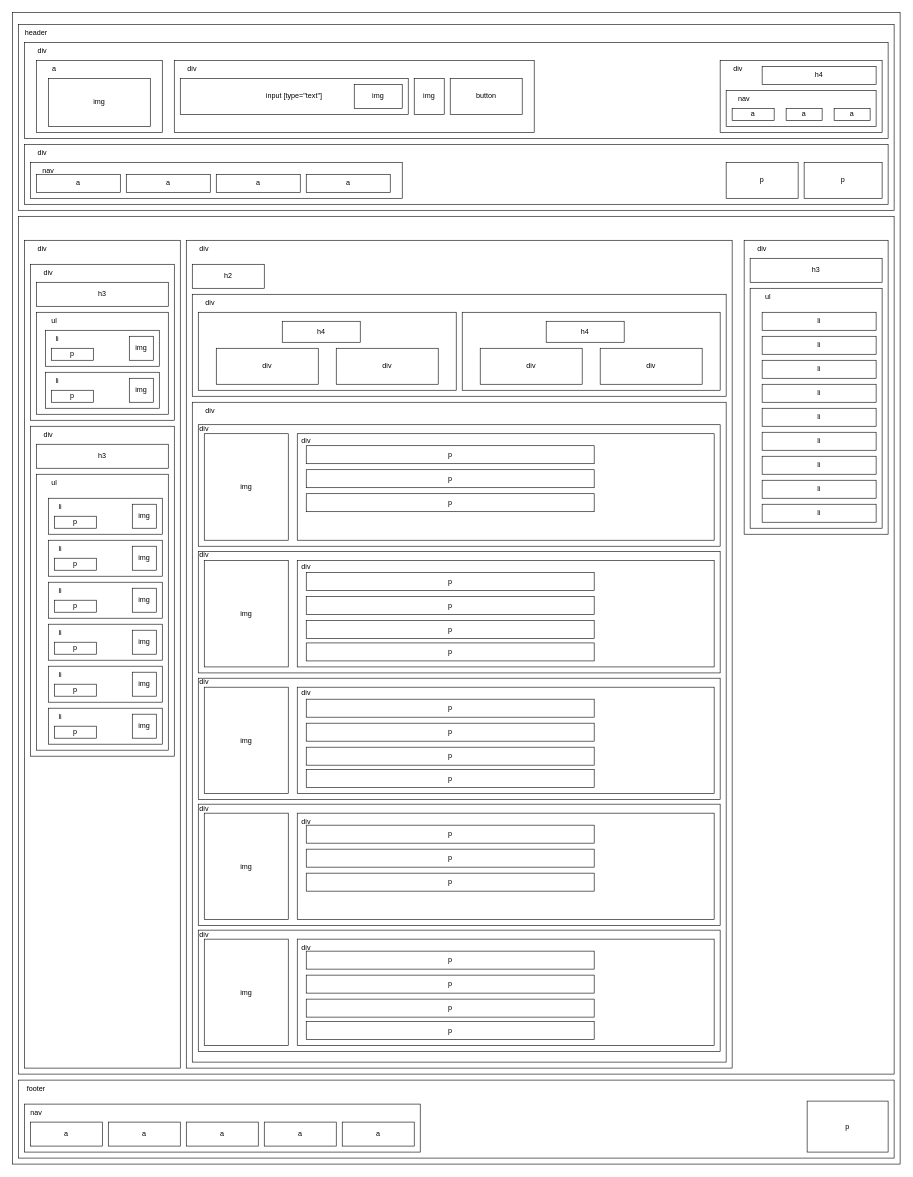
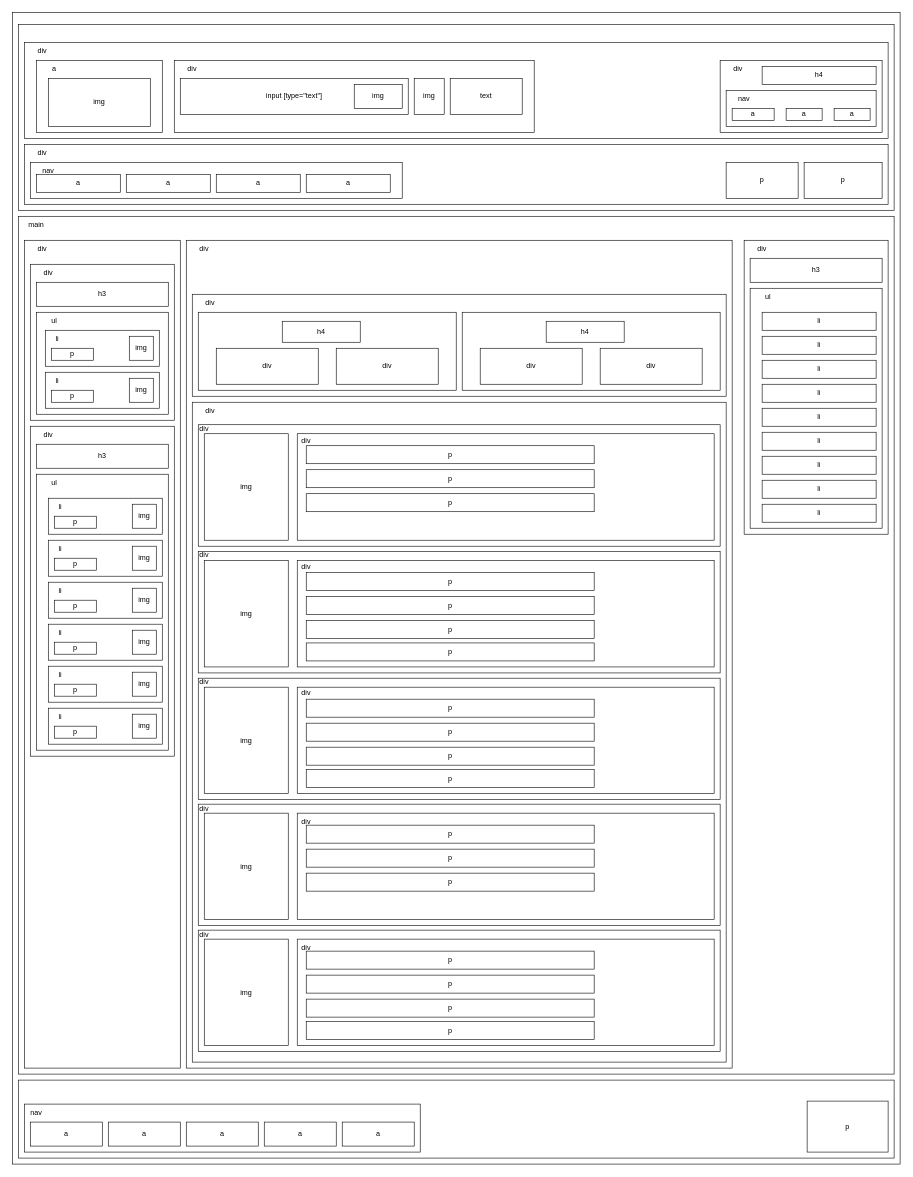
node "header": removed
node "button": label "button" -> "text"
node "main": added
node "h2": removed
node "footer": removed
